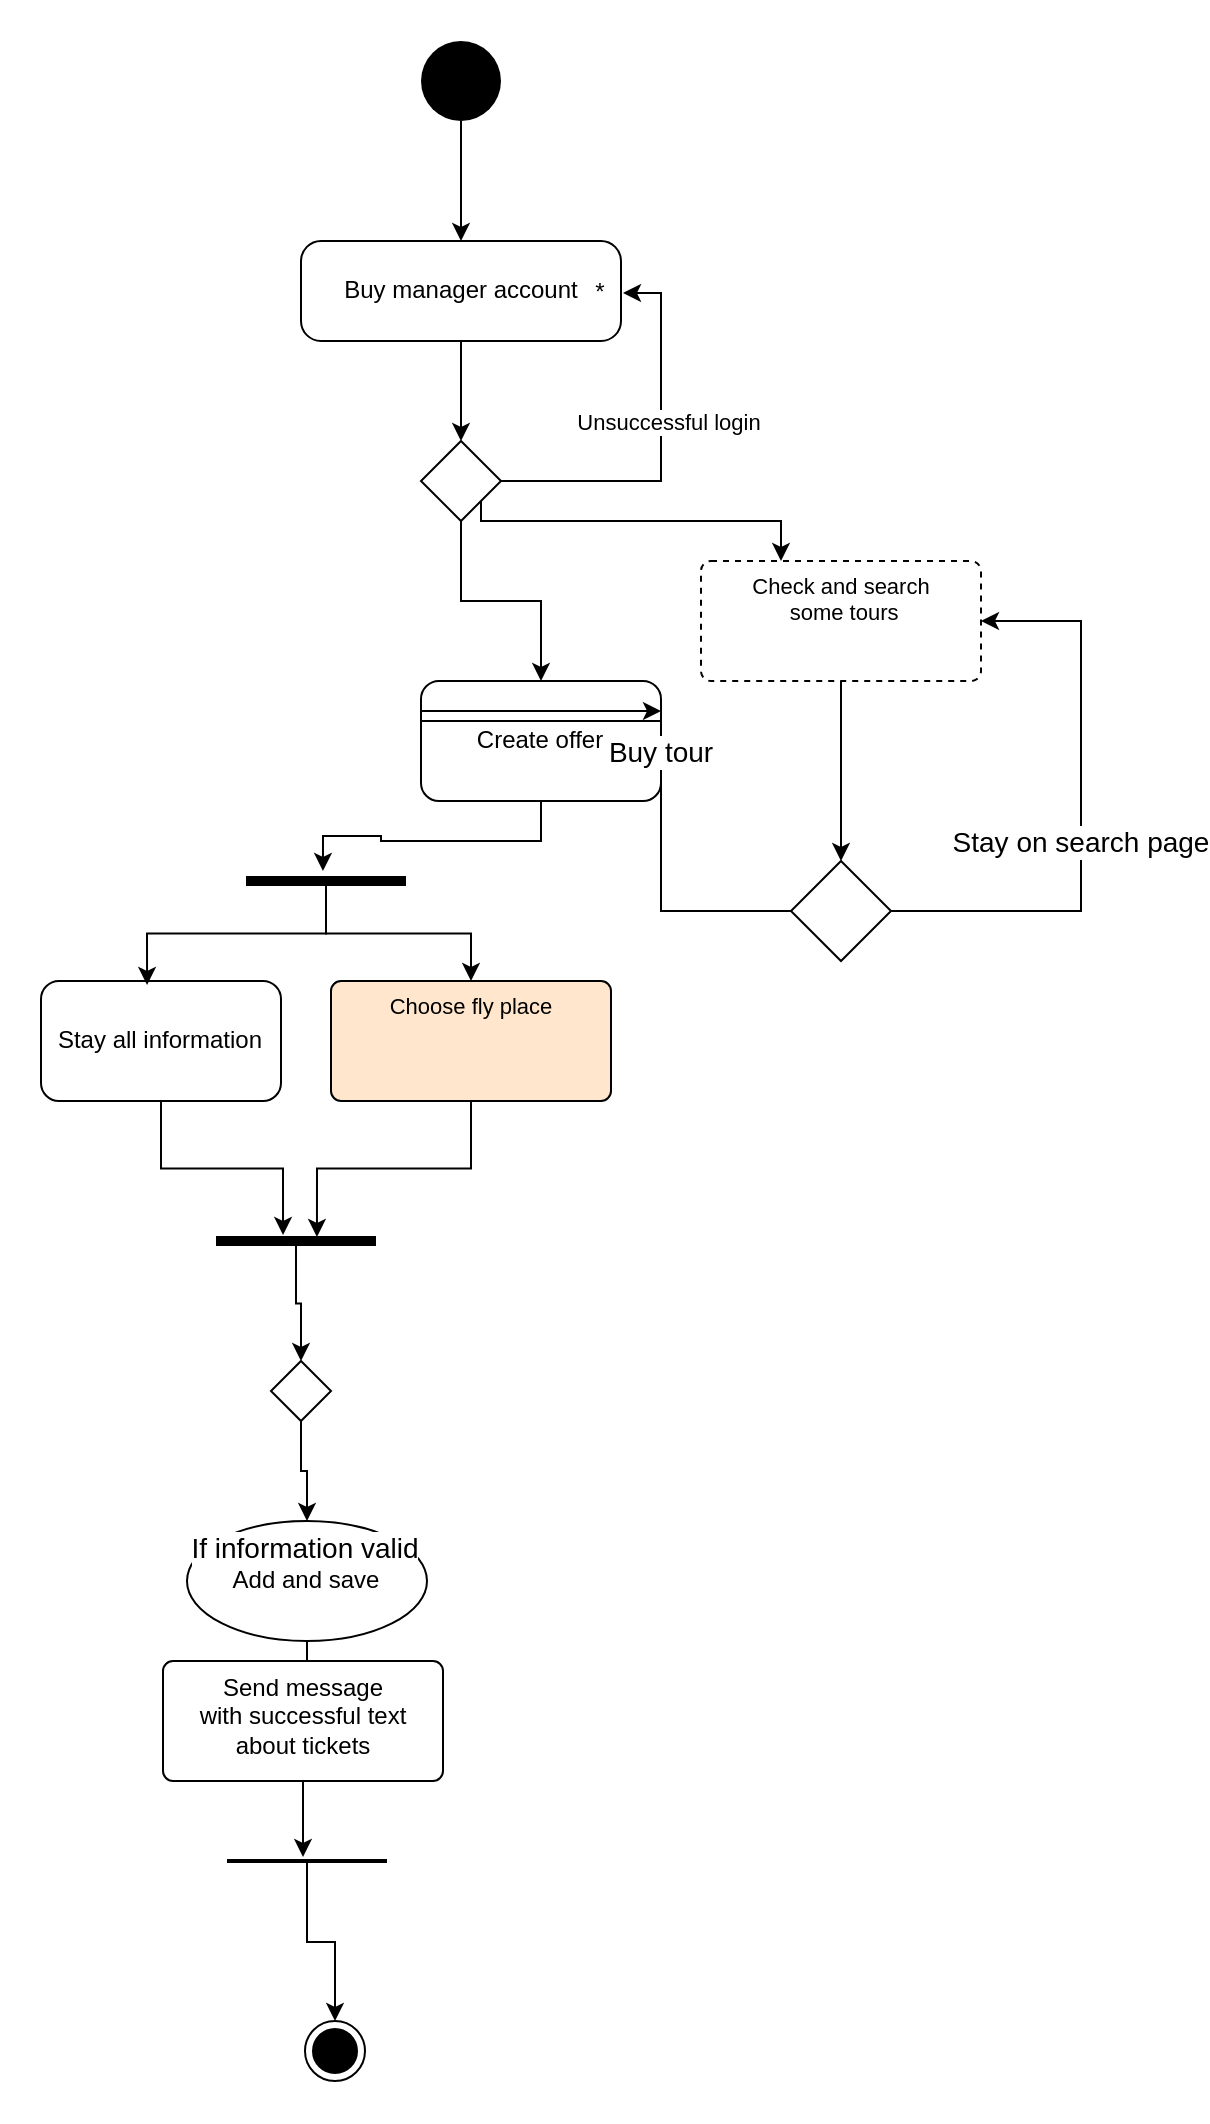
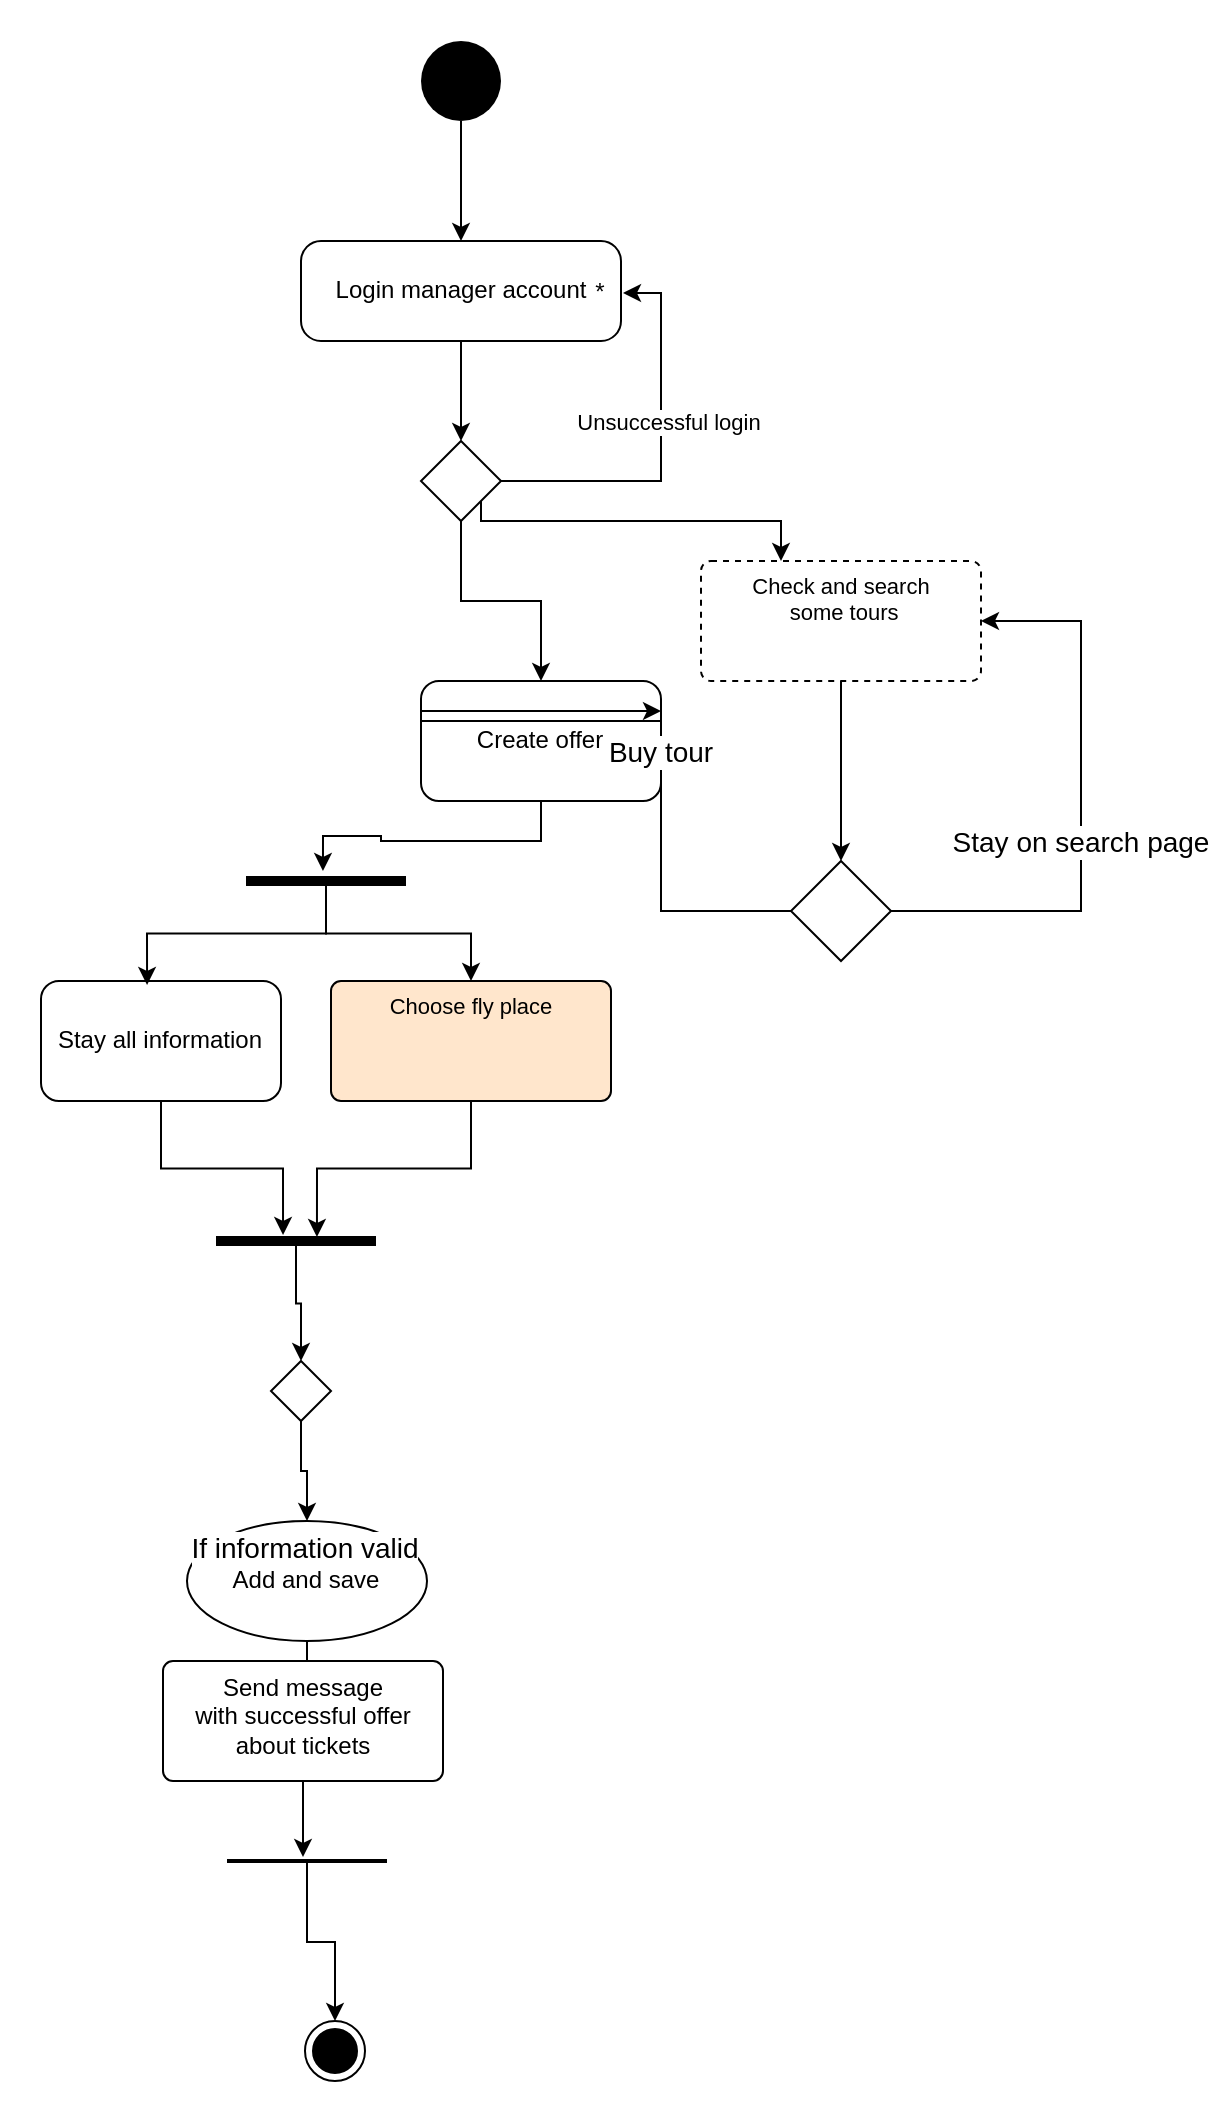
node "Buy manager account": label "Buy manager account" -> "Login manager account"
node "Send message with successful text about tickets": label "Send message with successful text about tickets" -> "Send message with successful offer about tickets"
